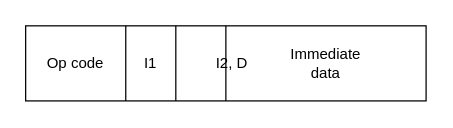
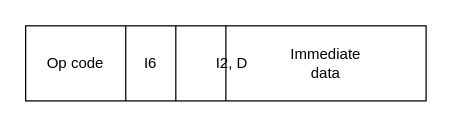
node "I1": label "I1" -> "I6"
